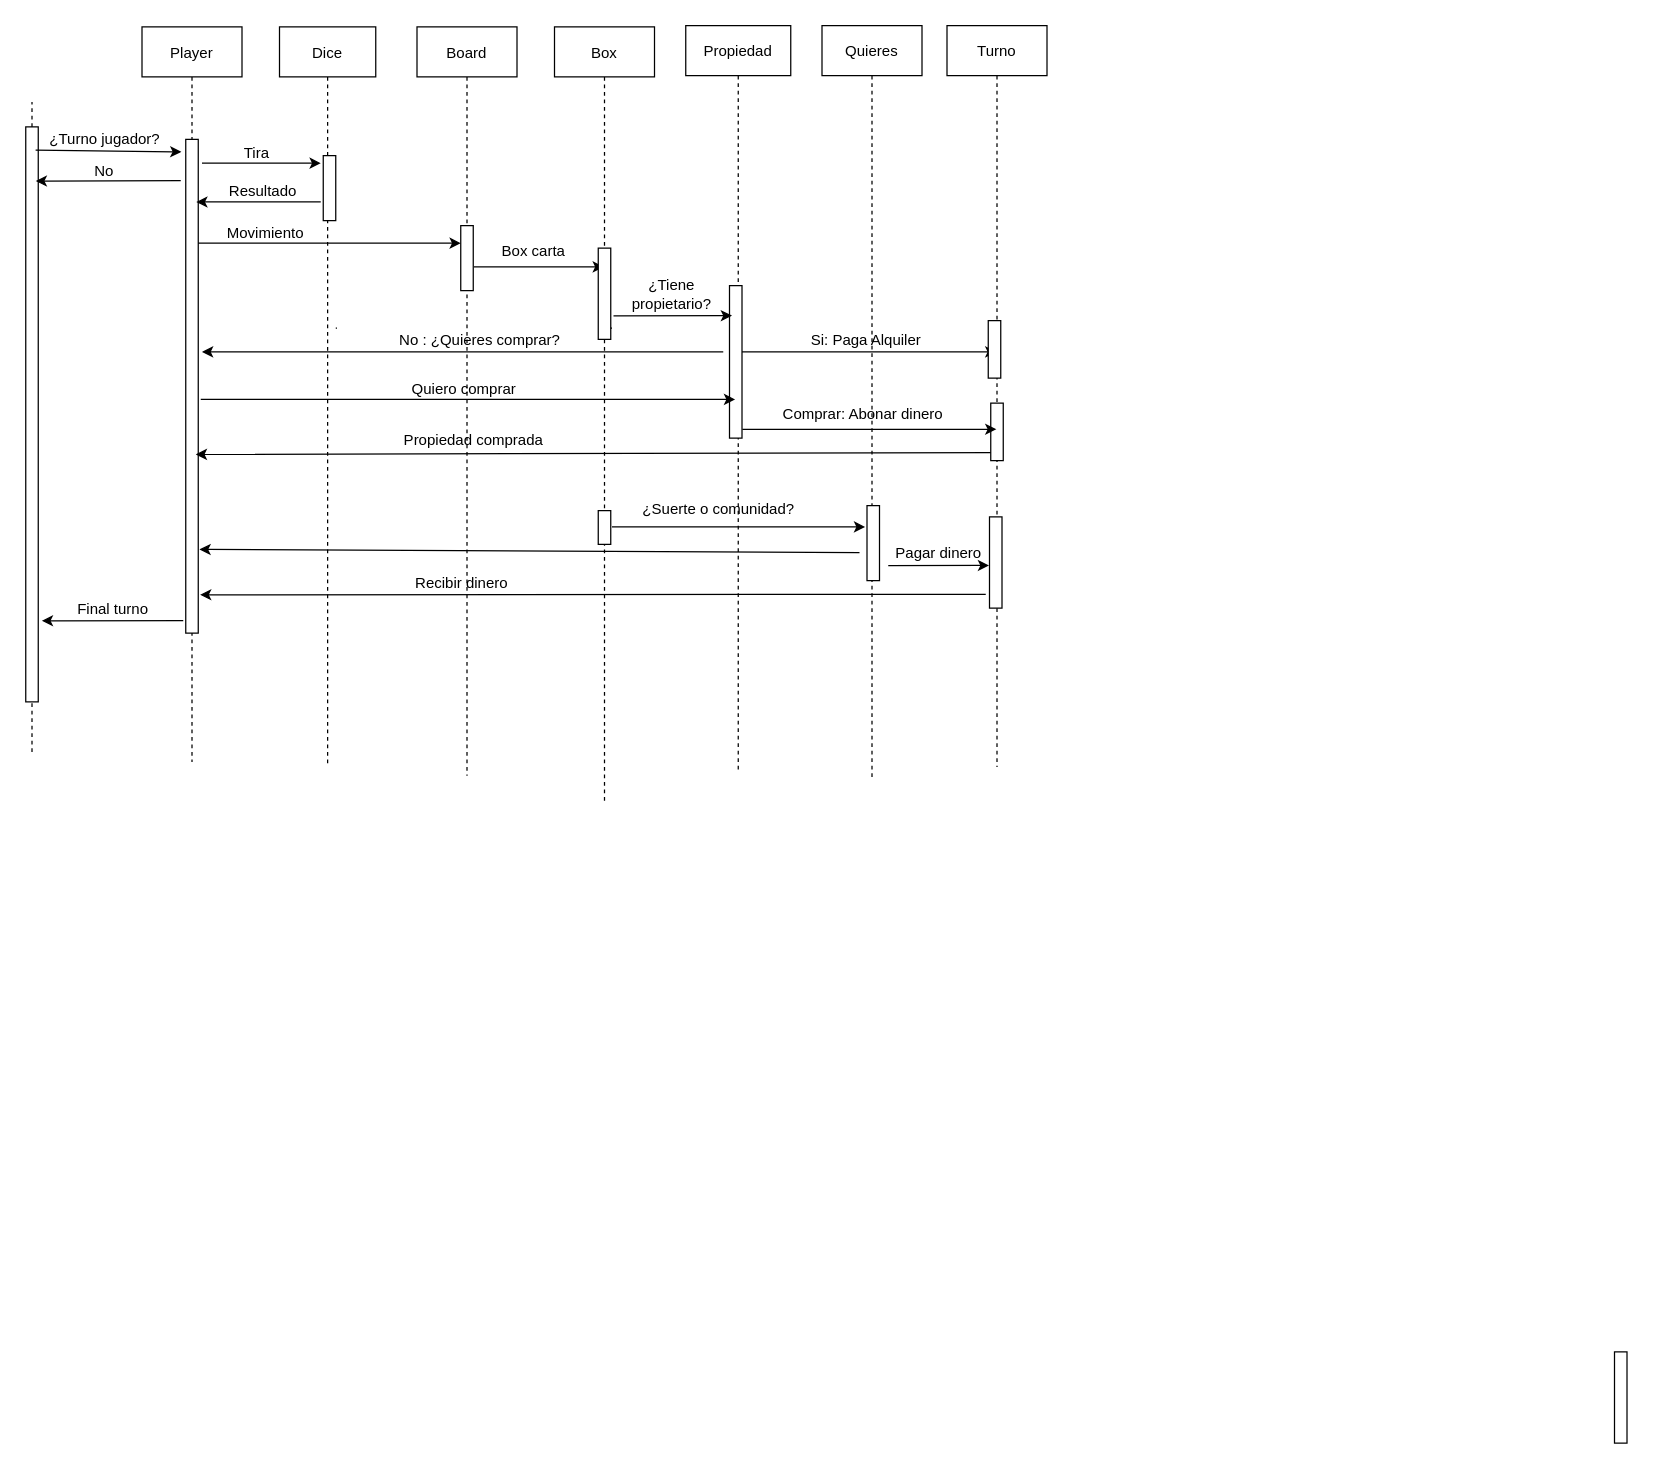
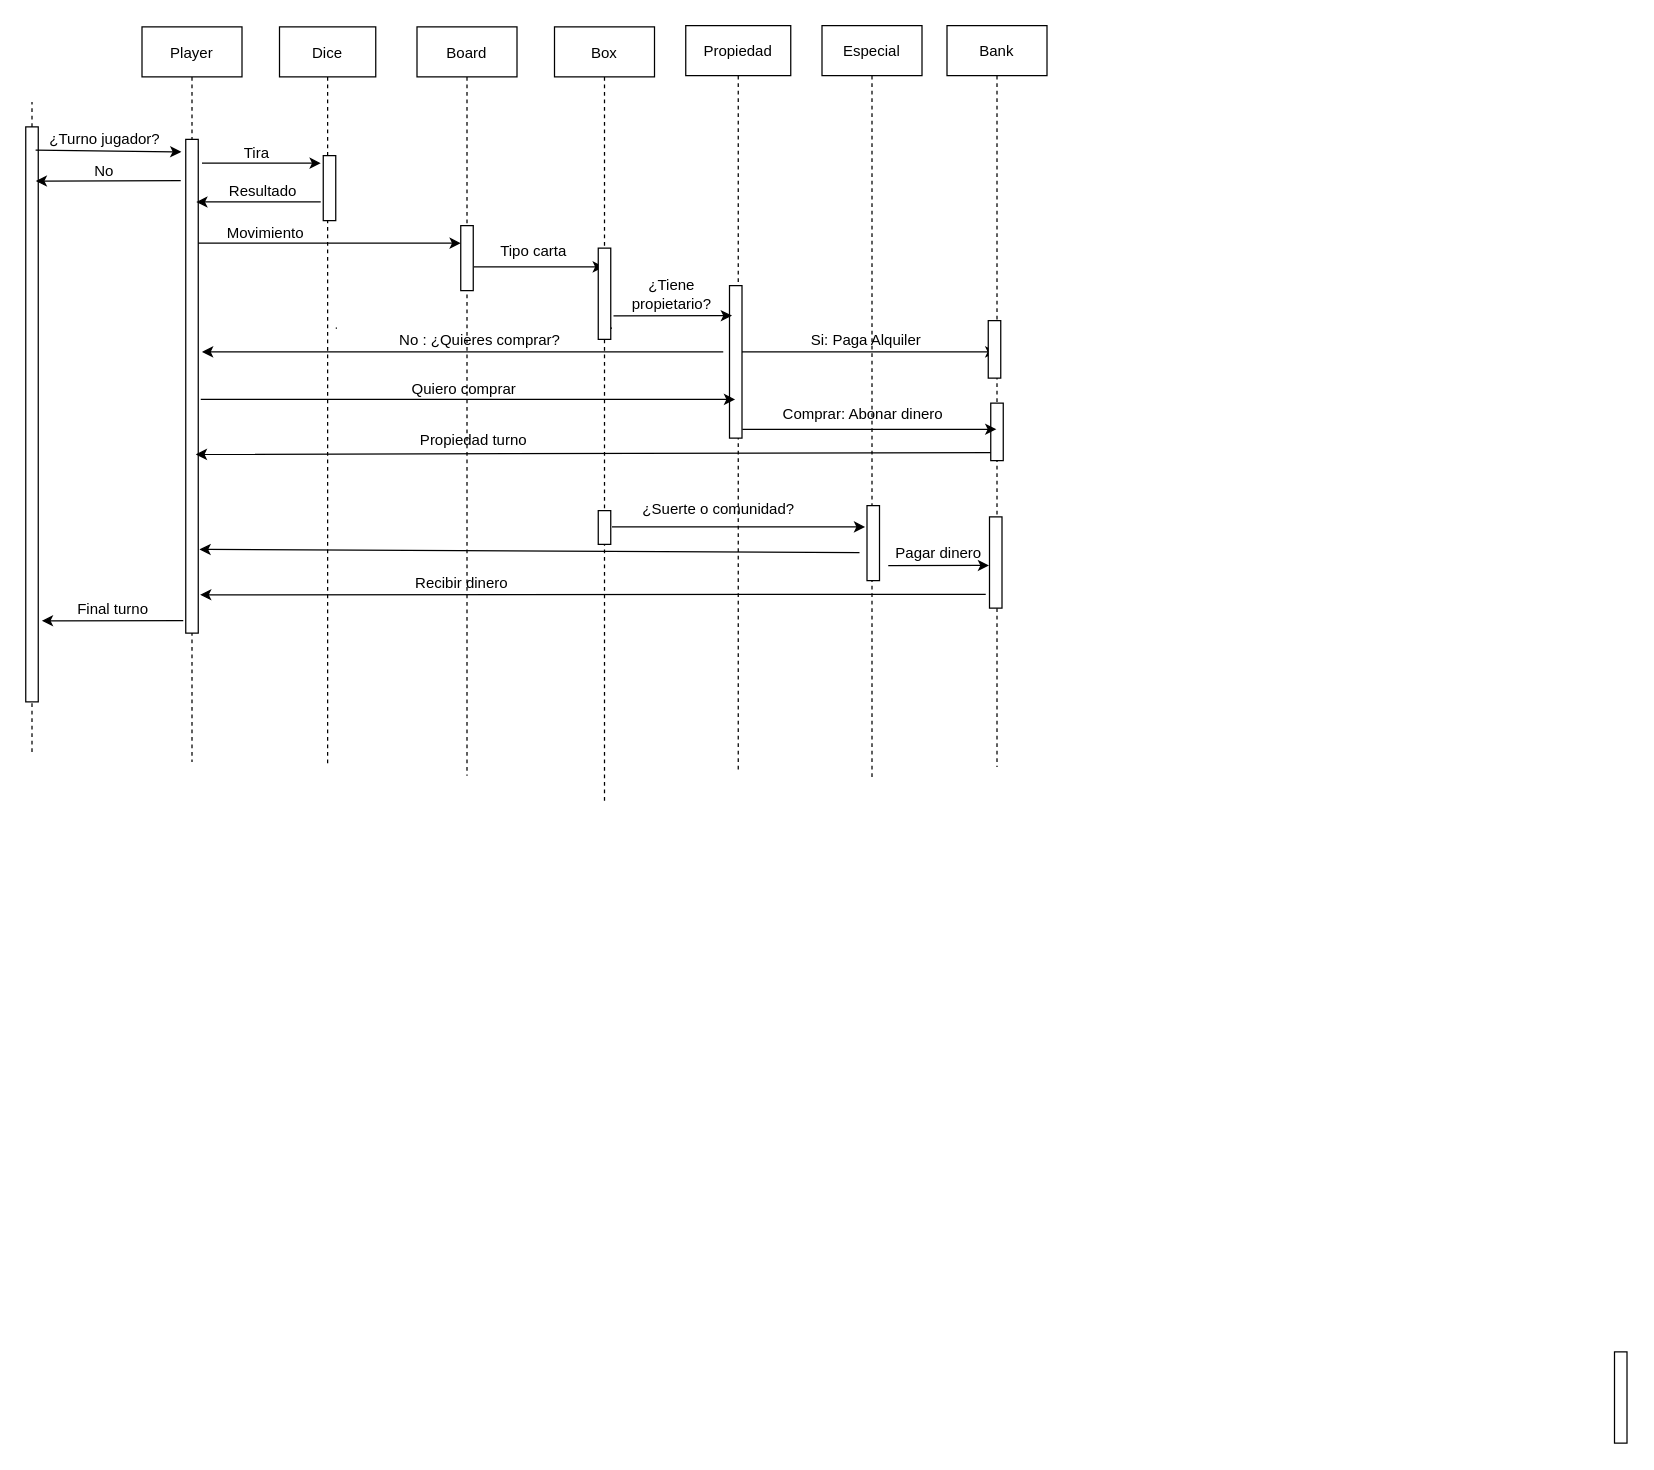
node "Quieres": label "Quieres" -> "Especial"
node "Turno": label "Turno" -> "Bank"
node "Box carta": label "Box carta" -> "Tipo carta"
node "Propiedad comprada": label "Propiedad comprada" -> "Propiedad turno"
